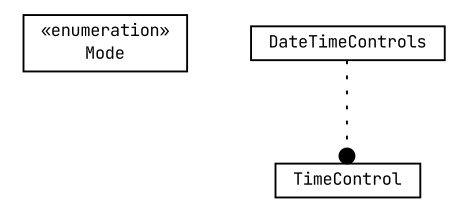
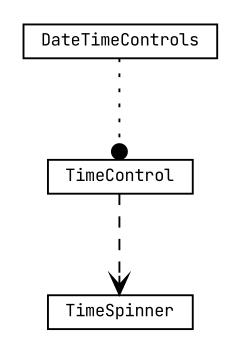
node "Mode": removed
node "TimeSpinner": added
